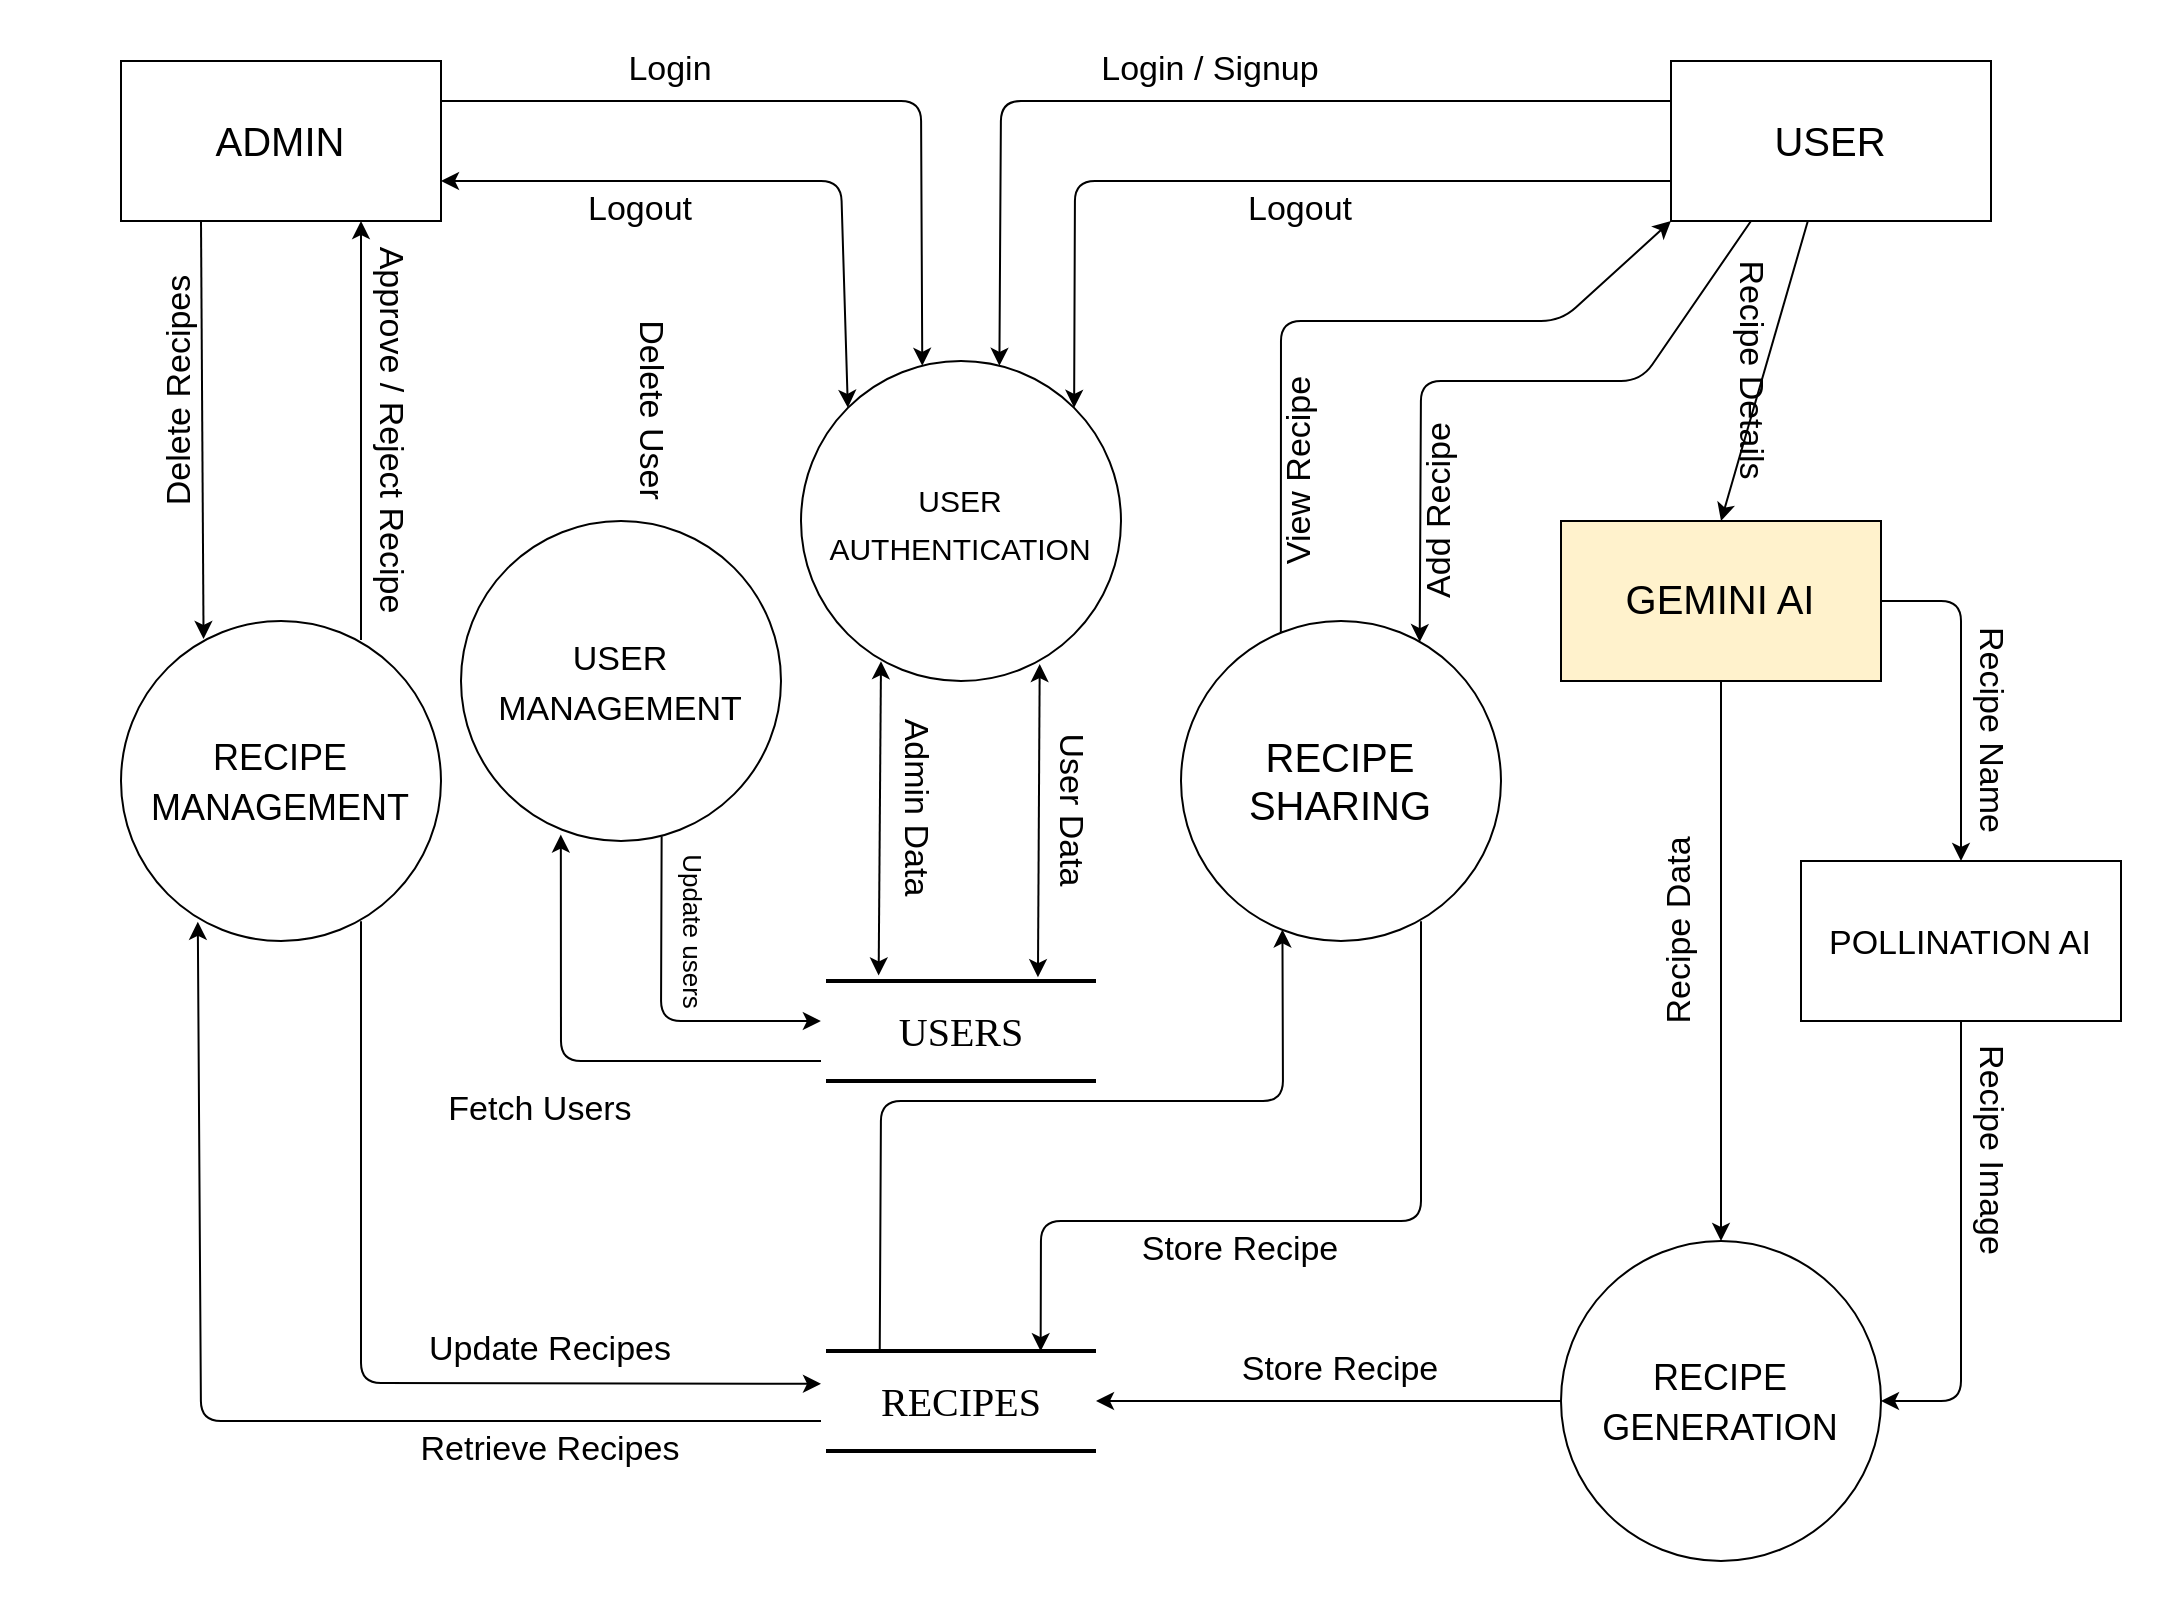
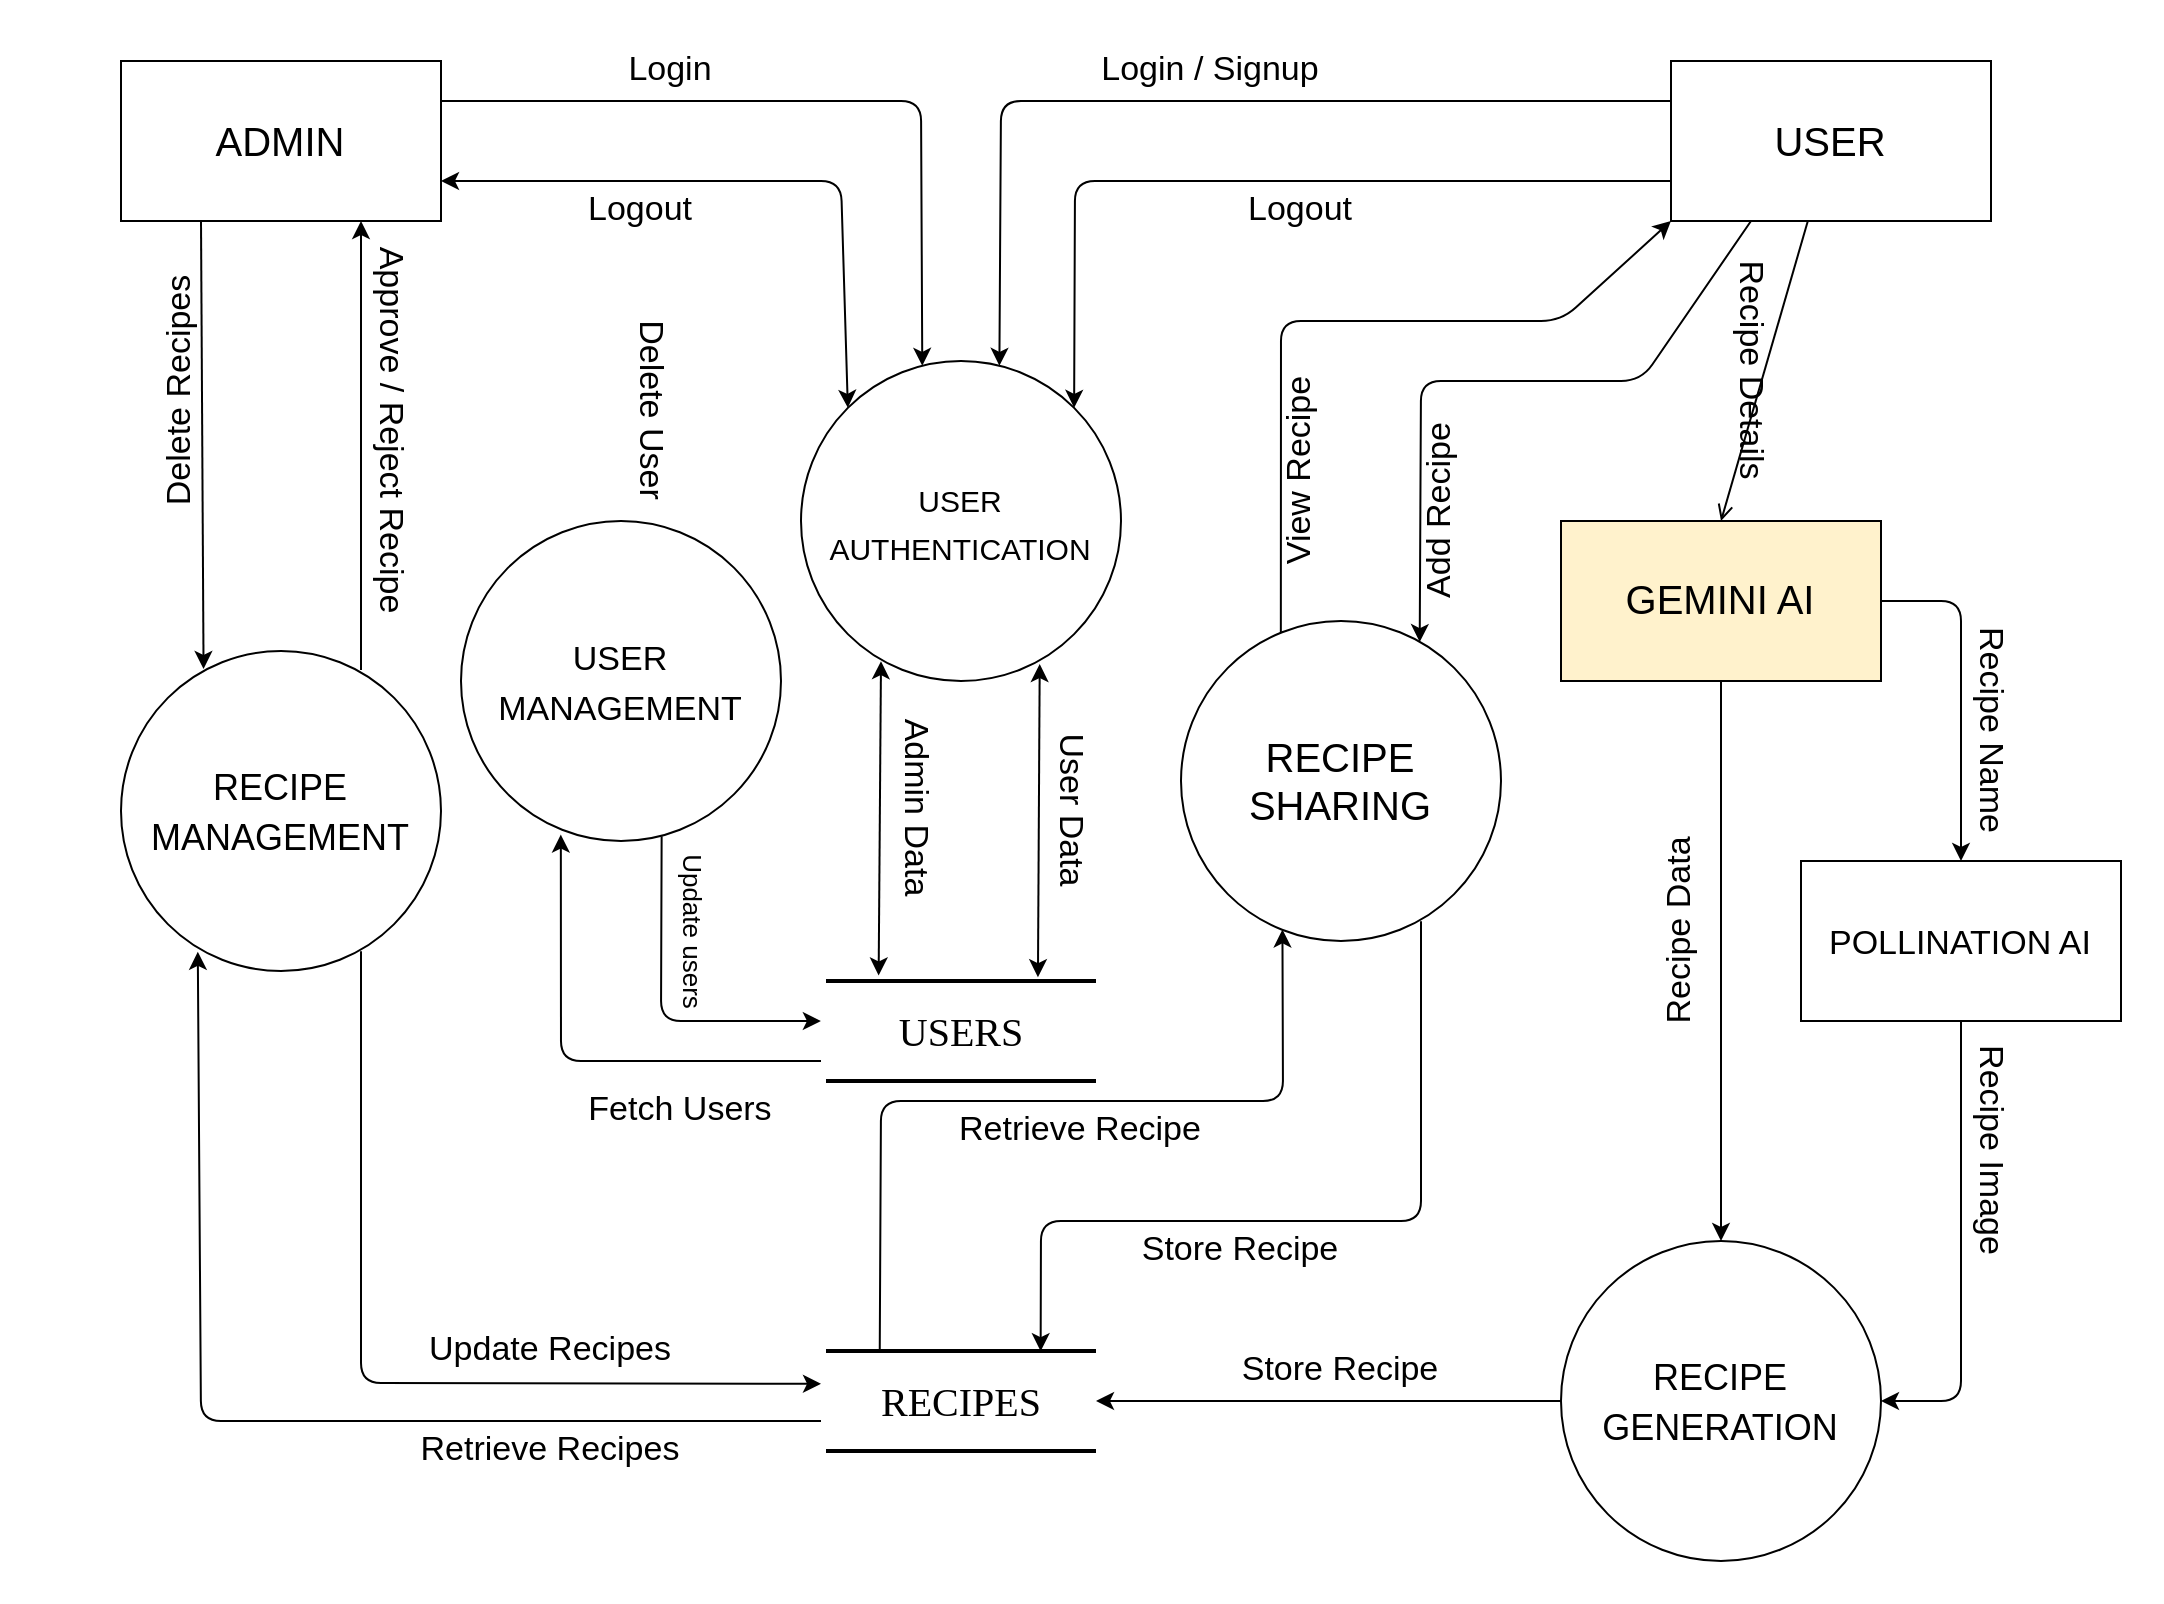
edge "USER" -> "GEMINI AI": arrowhead classic -> open
node "RECIPE MANAGEMENT": moved (281, 781) -> (281, 811)
node "Fetch Users": moved (541, 1111) -> (681, 1111)
node "Retrieve Recipe": added
